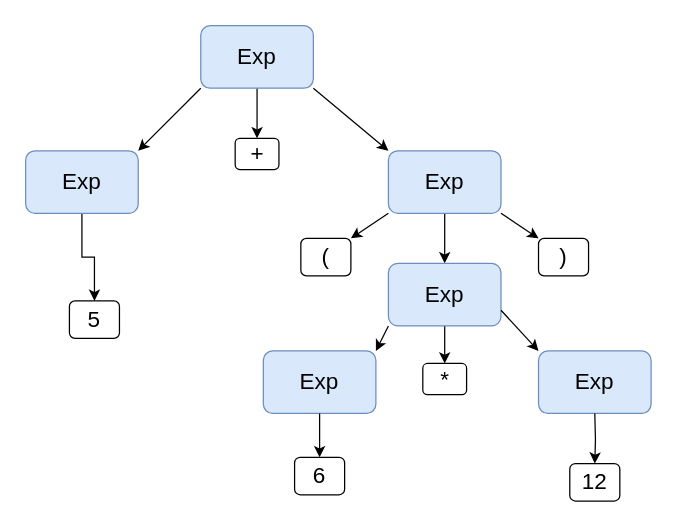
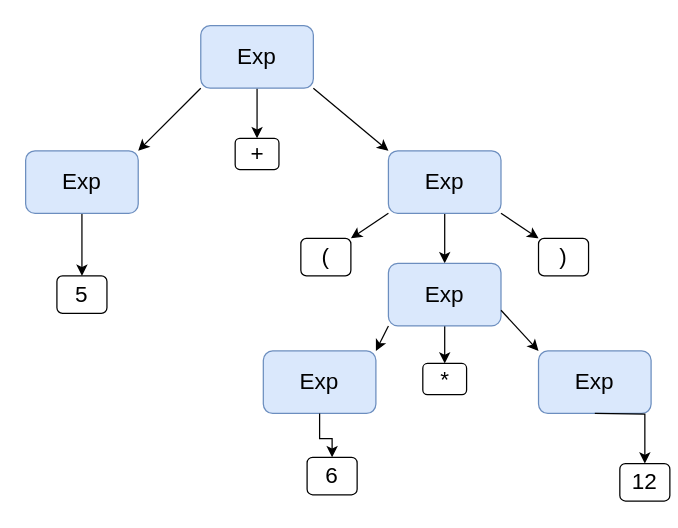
node "5": moved (94, 319) -> (82, 294)
node "6": moved (319, 476) -> (332, 476)
node "12": moved (594, 482) -> (644, 482)
